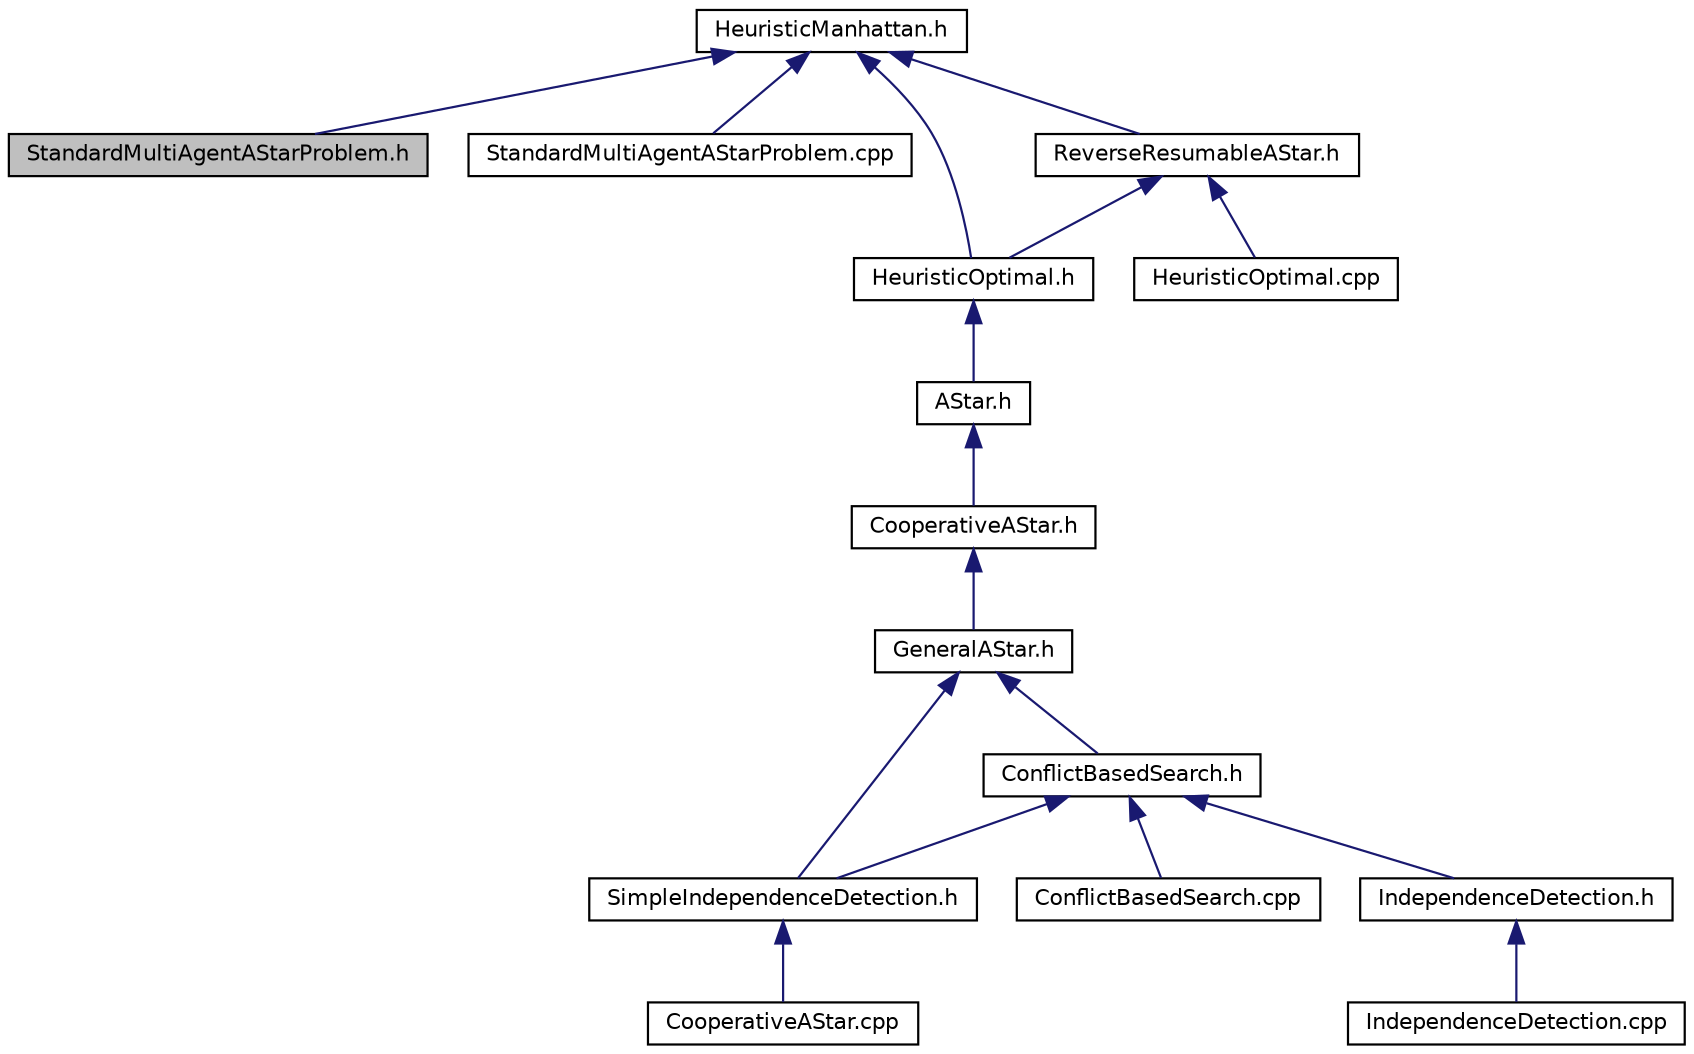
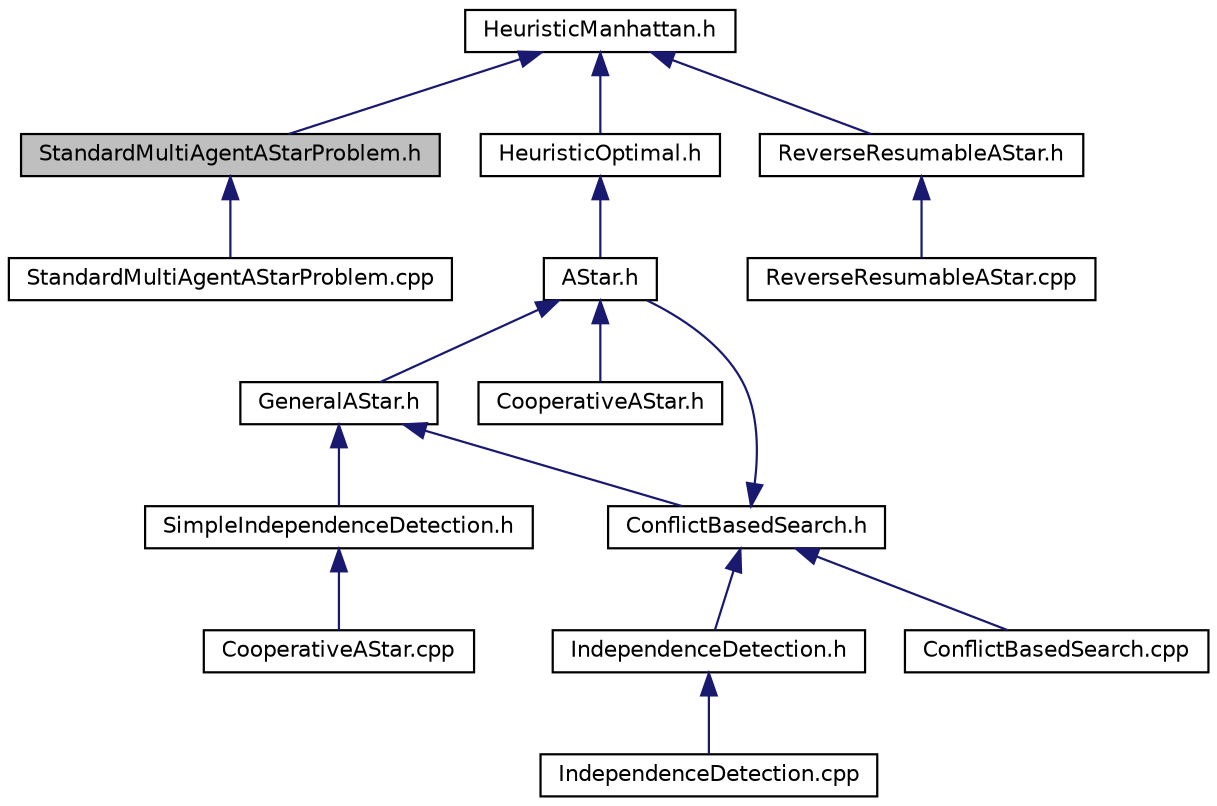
edge "StandardMultiAgentAStarProblem.cpp" -> "HeuristicManhattan.h": now "StandardMultiAgentAStarProblem.cpp" -> "StandardMultiAgentAStarProblem.h"
edge "HeuristicOptimal.h" -> "ReverseResumableAStar.h": removed
node "HeuristicOptimal.cpp": label "HeuristicOptimal.cpp" -> "ReverseResumableAStar.cpp"
edge "GeneralAStar.h" -> "CooperativeAStar.h": now "GeneralAStar.h" -> "AStar.h"
edge "SimpleIndependenceDetection.h" -> "ConflictBasedSearch.h": now "AStar.h" -> "ConflictBasedSearch.h"
